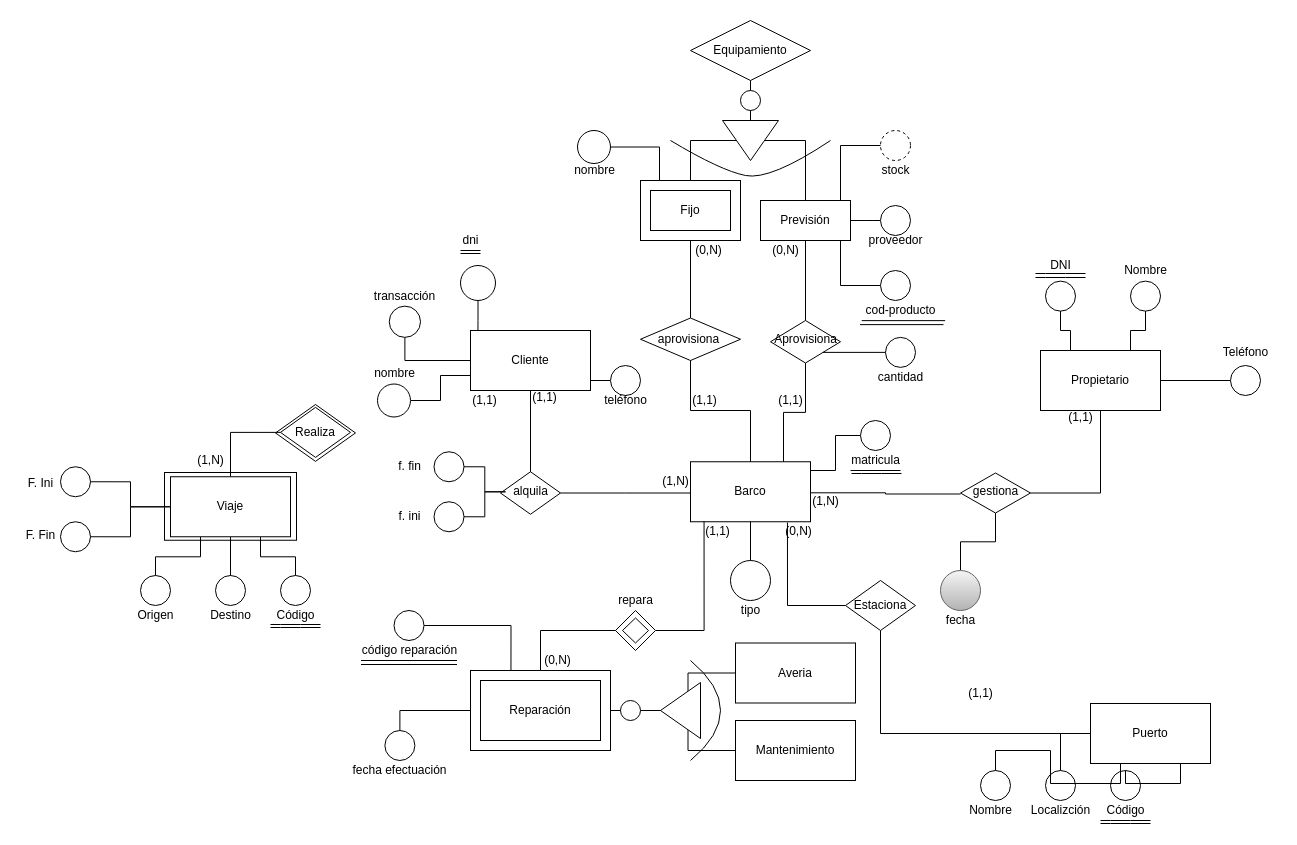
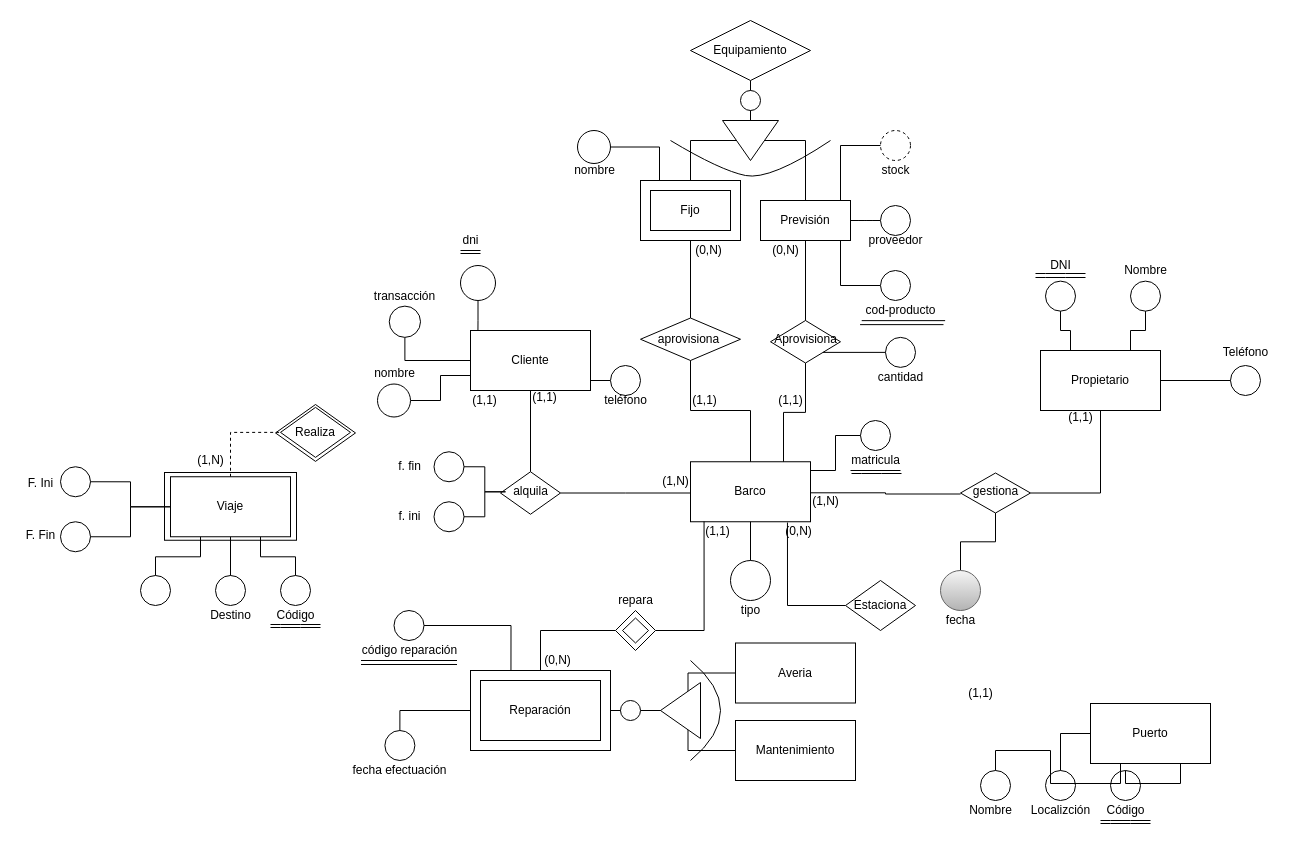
edge "Realiza" -- "Viaje": style solid -> dashed
node "Origen": removed
edge "Estaciona" -- "Puerto": removed
